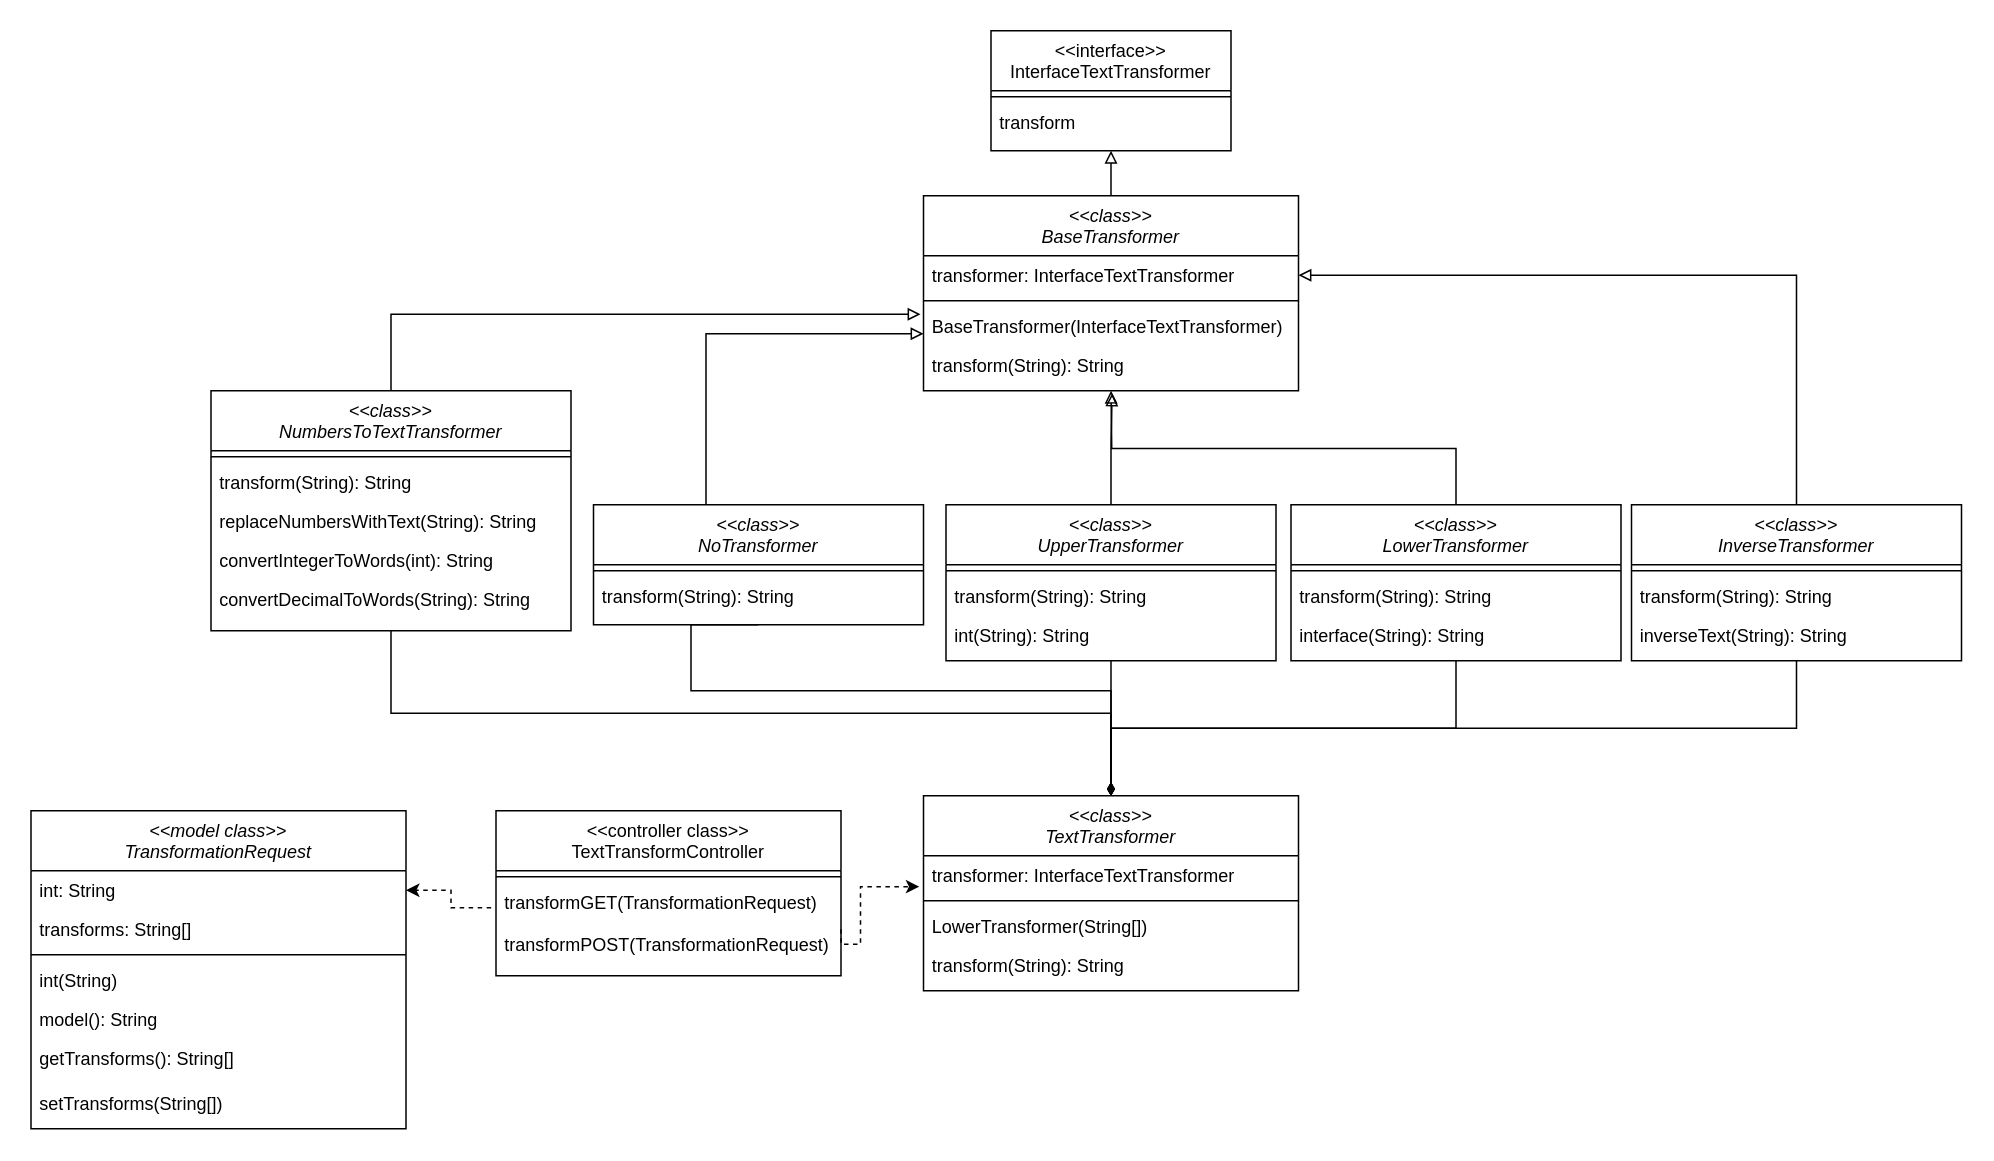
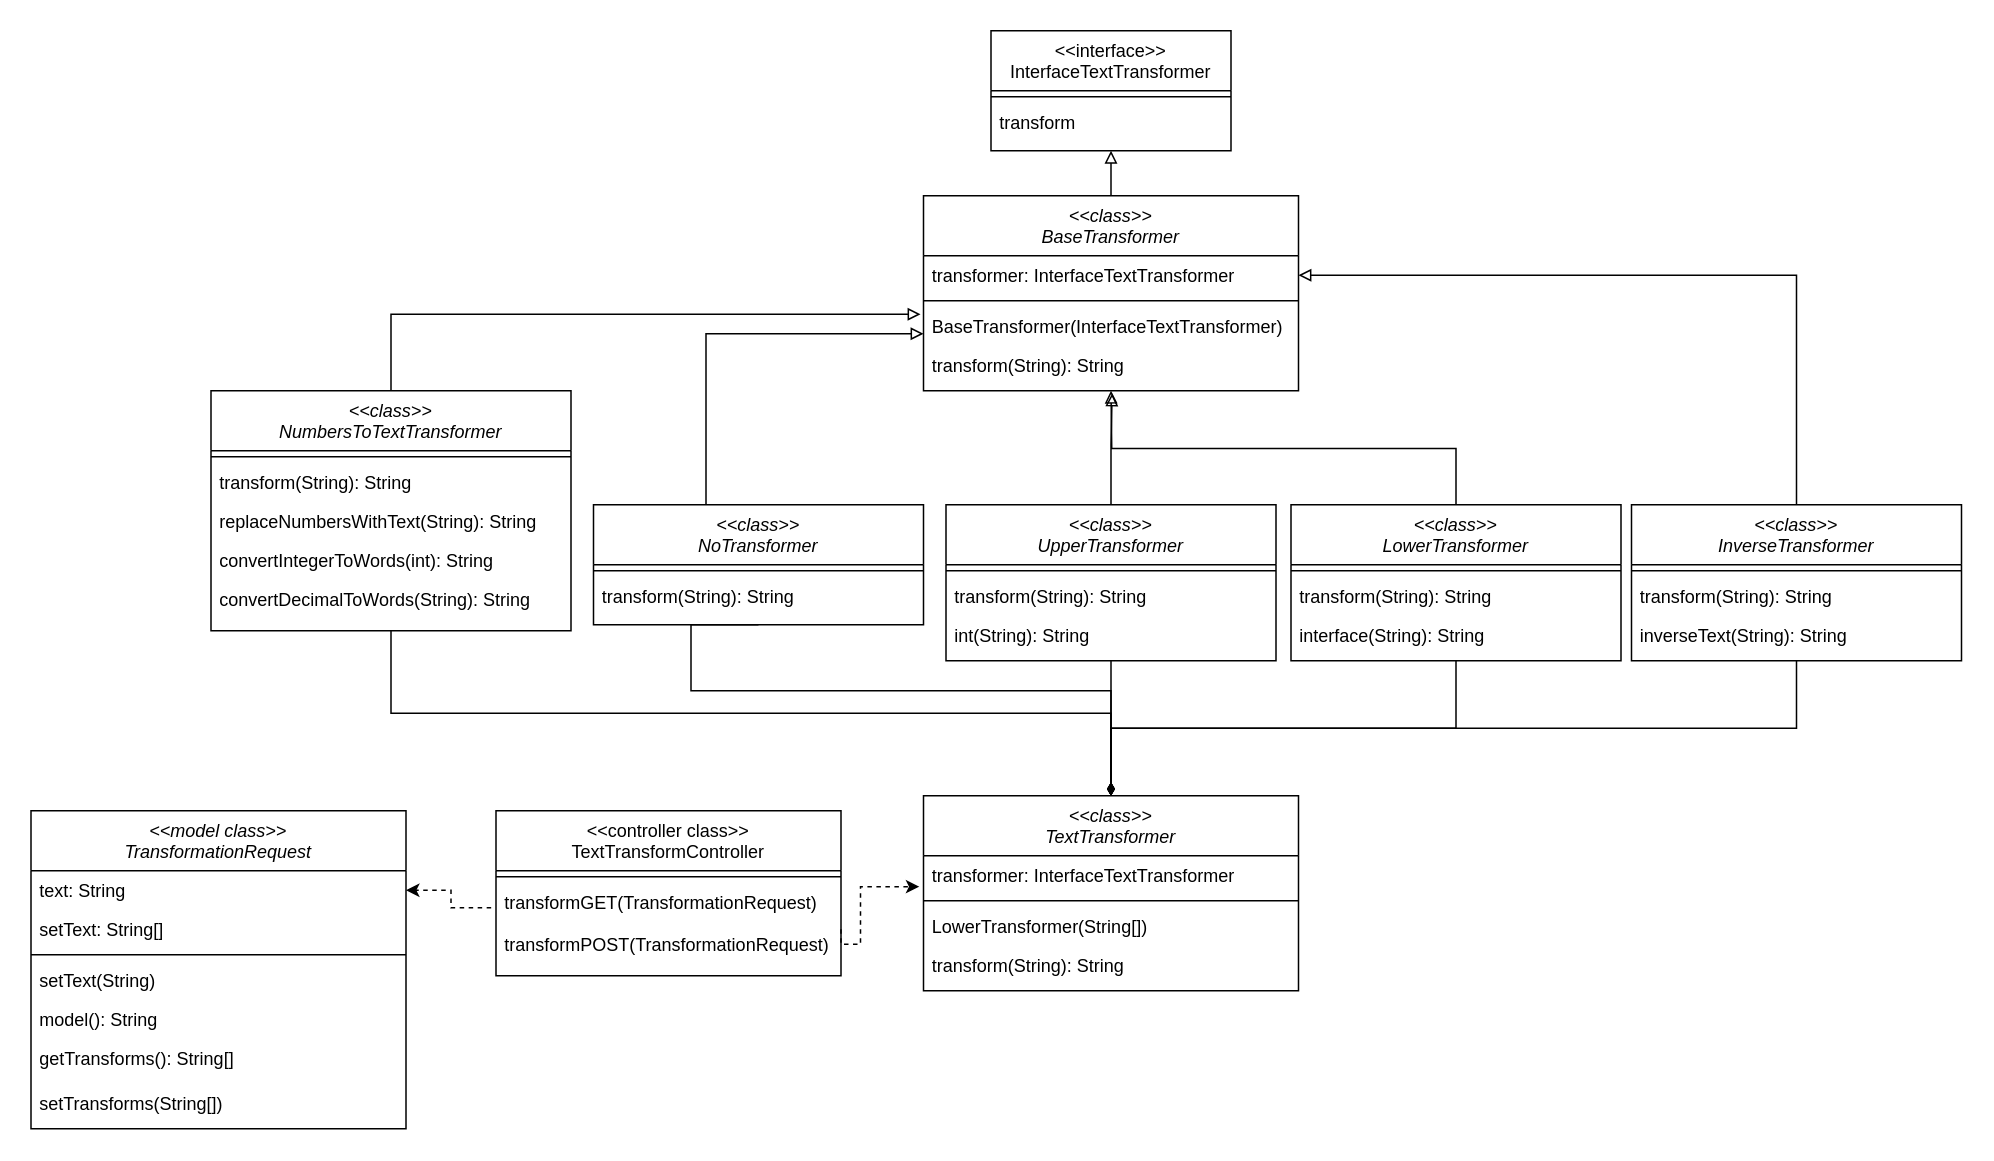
node "int: String": label "int: String" -> "text: String"
node "transforms: String[]": label "transforms: String[]" -> "setText: String[]"
node "int(String)": label "int(String)" -> "setText(String)"
